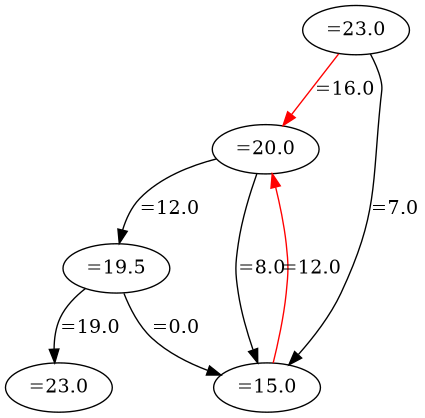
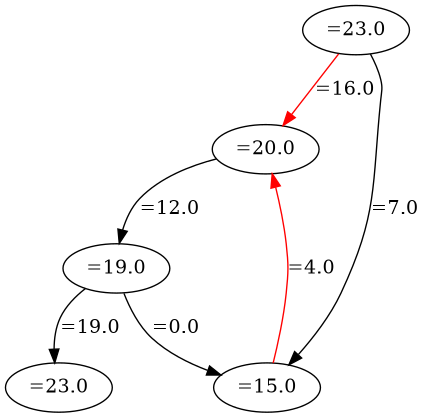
edge "=20.0" -> "=15.0": removed, label "=8.0"
node "=19.5": label "=19.5" -> "=19.0"
edge "=15.0" -> "=20.0": label "=12.0" -> "=4.0"
